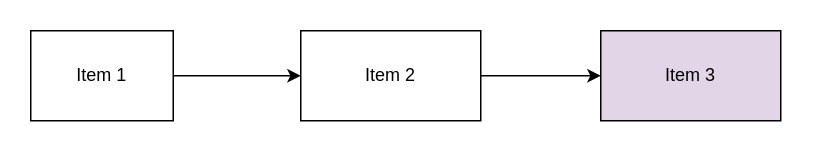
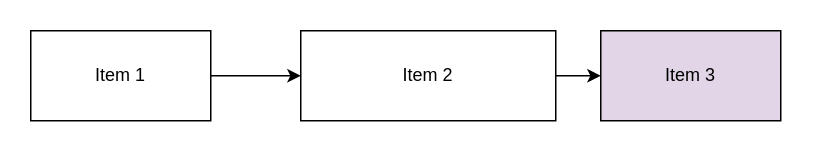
node "Item 1": size 143x90 -> 180x90
node "Item 2": size 180x90 -> 255x90
